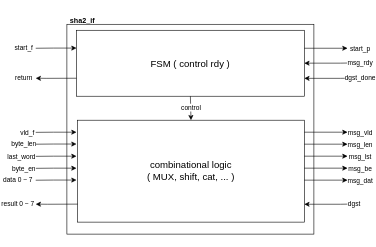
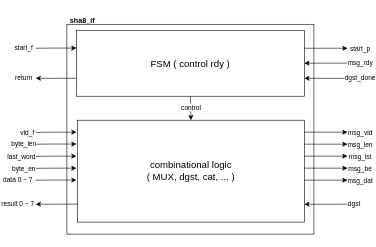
node "sha2_if": label "sha2_if" -> "sha8_if"
node "combinational logic ( MUX, shift, cat, ... )": label "combinational logic ( MUX, shift, cat, ... )" -> "combinational logic ( MUX, dgst, cat, ... )"
